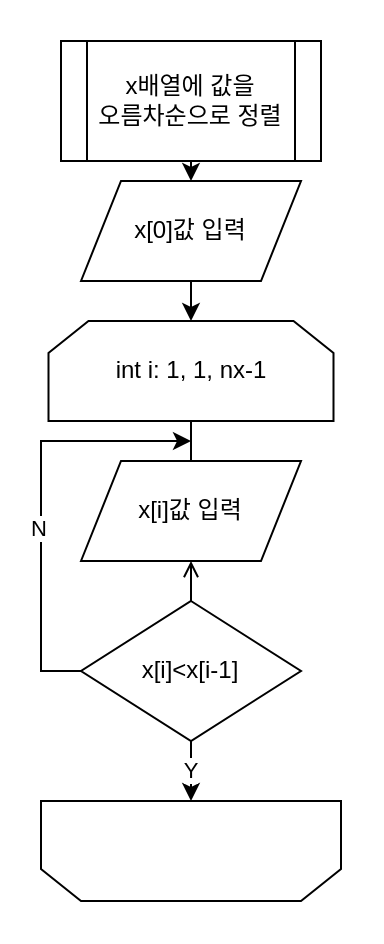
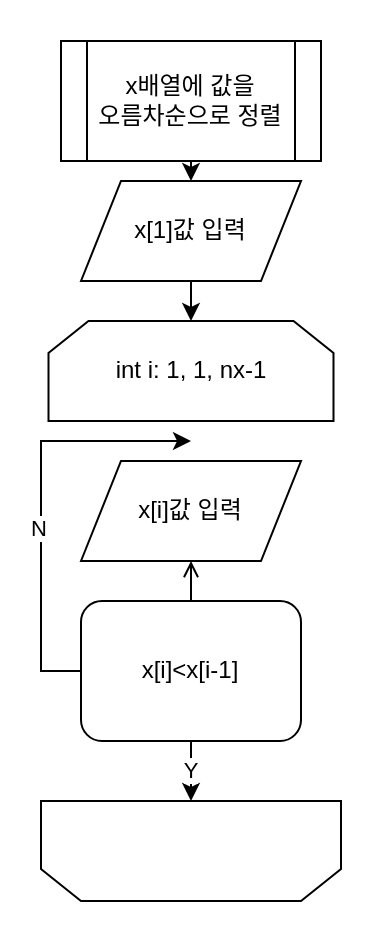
node "x[0]값 입력": label "x[0]값 입력" -> "x[1]값 입력"
edge "int i: 1, 1, nx-1" -- "x[i]값 입력": removed
node "x[i]<x[i-1]": shape diamond -> rounded rectangle
